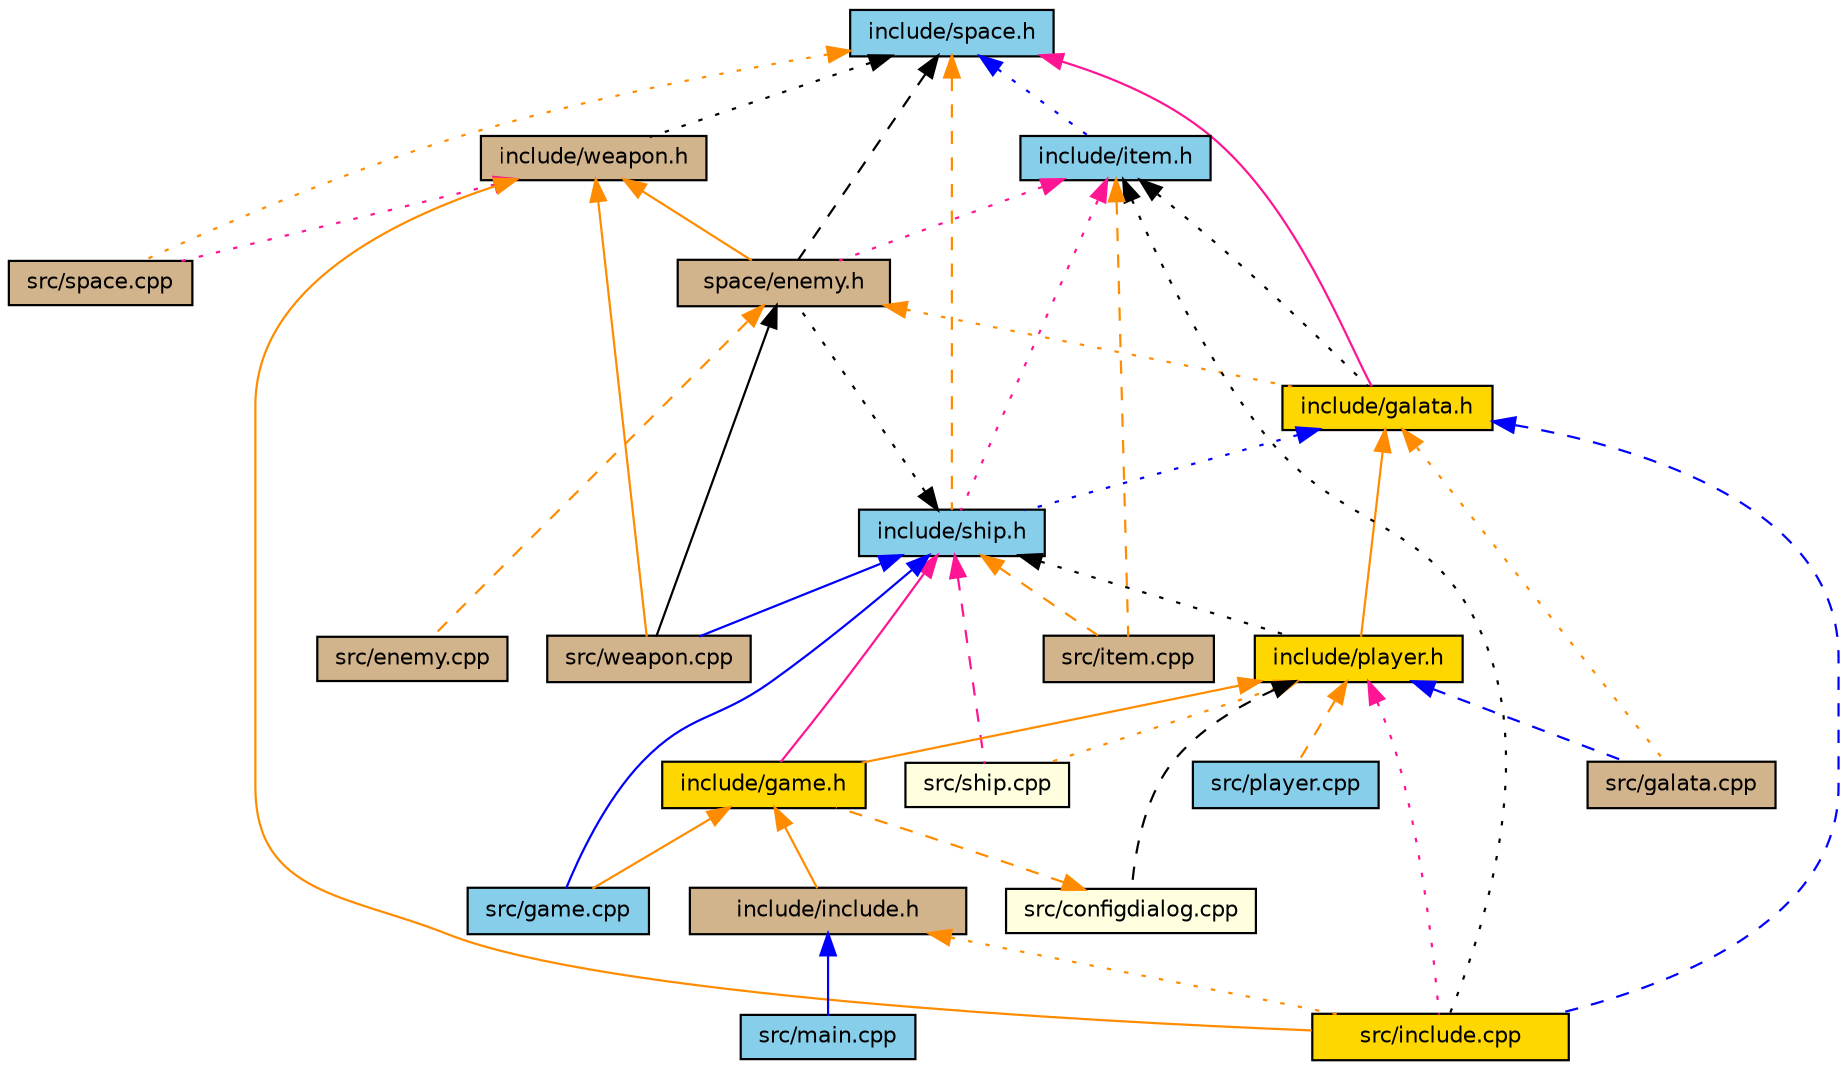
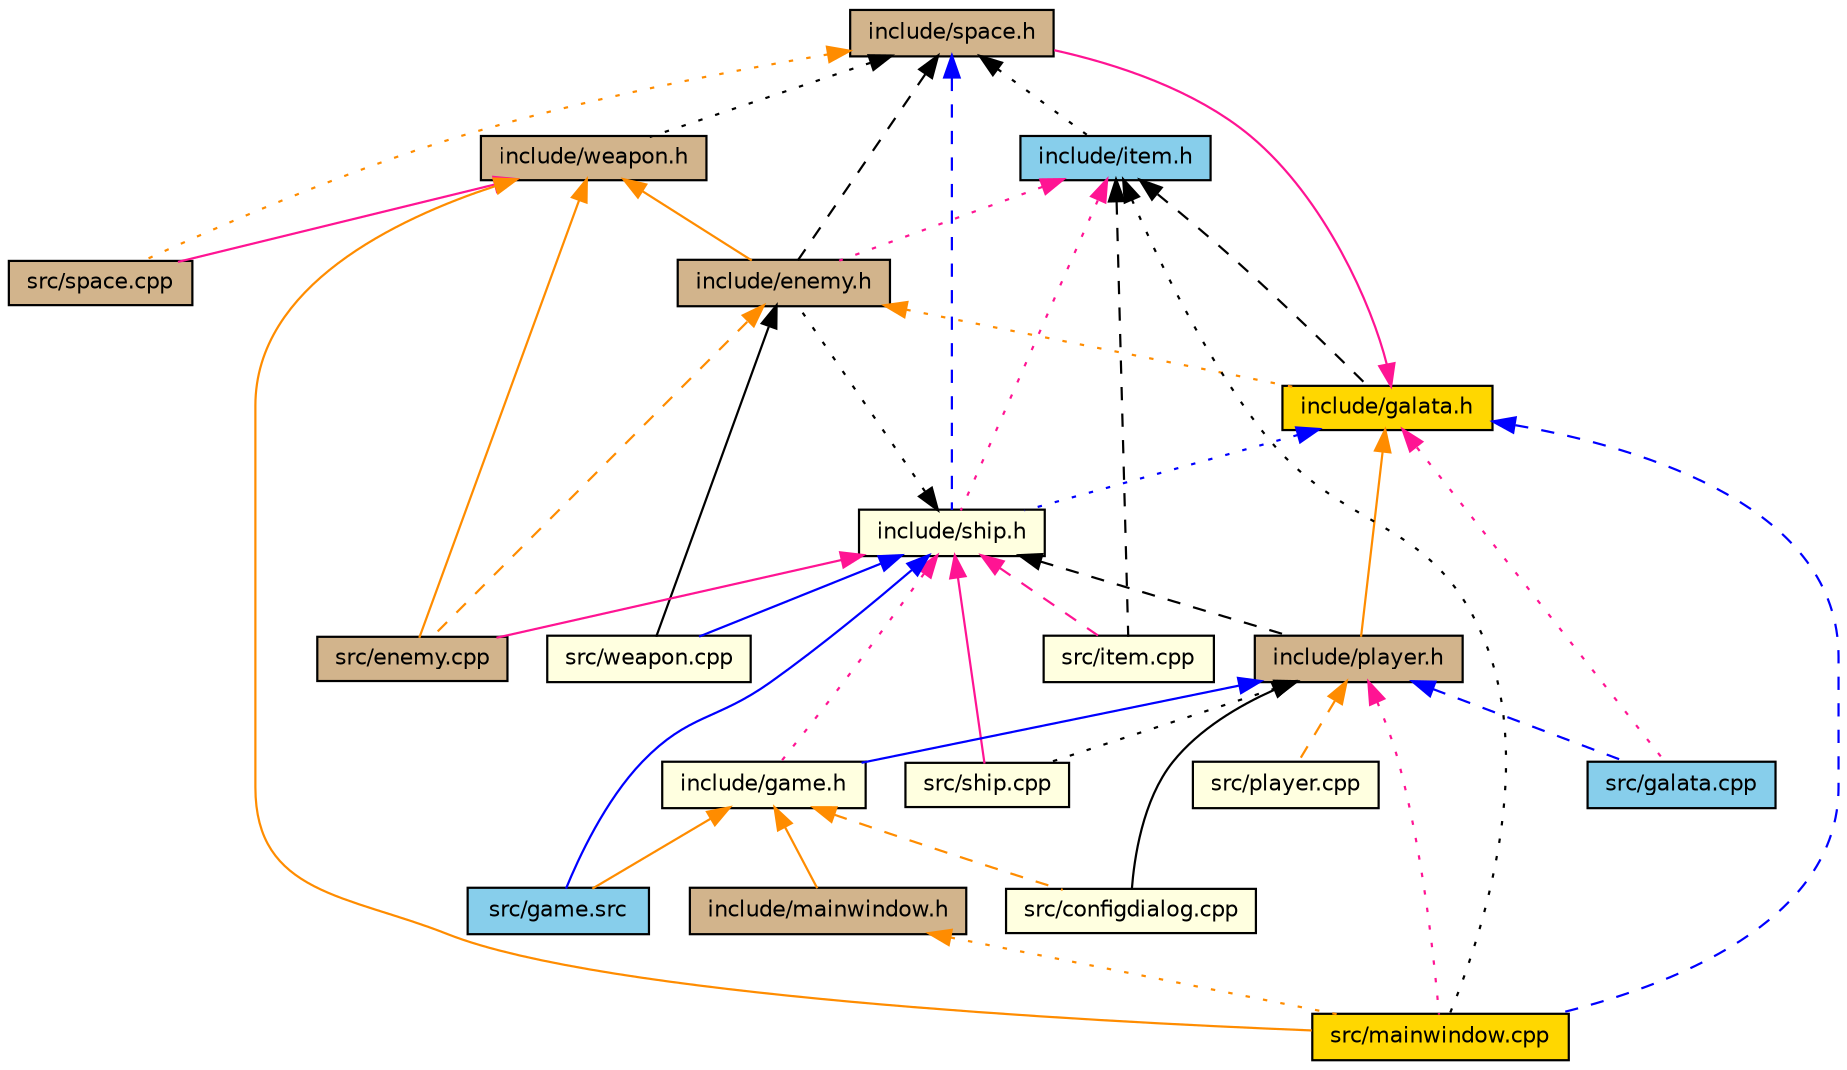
node "include/space.h": fillcolor skyblue -> tan
edge "include/item.h" -> "include/space.h": color blue -> black
edge "include/galata.h" -> "include/space.h": reversed
edge "src/space.cpp" -> "include/weapon.h": style dotted -> solid
node "space/enemy.h": label "space/enemy.h" -> "include/enemy.h"
edge "include/galata.h" -> "include/item.h": style dotted -> dashed
edge "include/ship.h" -> "include/space.h": color darkorange -> blue
edge "src/weapon.cpp" -> "include/weapon.h": now "src/enemy.cpp" -> "include/weapon.h"
edge "src/item.cpp" -> "include/item.h": color darkorange -> black
node "include/ship.h": fillcolor skyblue -> lightyellow
edge "src/enemy.cpp" -> "include/ship.h": added
edge "include/player.h" -> "include/ship.h": style dotted -> dashed
edge "src/item.cpp" -> "include/ship.h": color darkorange -> deeppink
edge "src/galata.cpp" -> "include/galata.h": color darkorange -> deeppink
node "src/weapon.cpp": fillcolor tan -> lightyellow
node "src/item.cpp": fillcolor tan -> lightyellow
node "include/player.h": fillcolor gold -> tan
edge "include/game.h" -> "include/ship.h": style solid -> dotted
edge "src/ship.cpp" -> "include/ship.h": style dashed -> solid
edge "include/game.h" -> "include/player.h": color darkorange -> blue
edge "src/ship.cpp" -> "include/player.h": color darkorange -> black
edge "src/configdialog.cpp" -> "include/player.h": style dashed -> solid
node "include/game.h": fillcolor gold -> lightyellow
node "src/player.cpp": fillcolor skyblue -> lightyellow
node "src/galata.cpp": fillcolor tan -> skyblue
edge "include/game.h" -> "src/configdialog.cpp": reversed
node "src/game.cpp": label "src/game.cpp" -> "src/game.src"
node "include/include.h": label "include/include.h" -> "include/mainwindow.h"
node "src/main.cpp": removed
node "src/include.cpp": label "src/include.cpp" -> "src/mainwindow.cpp"
